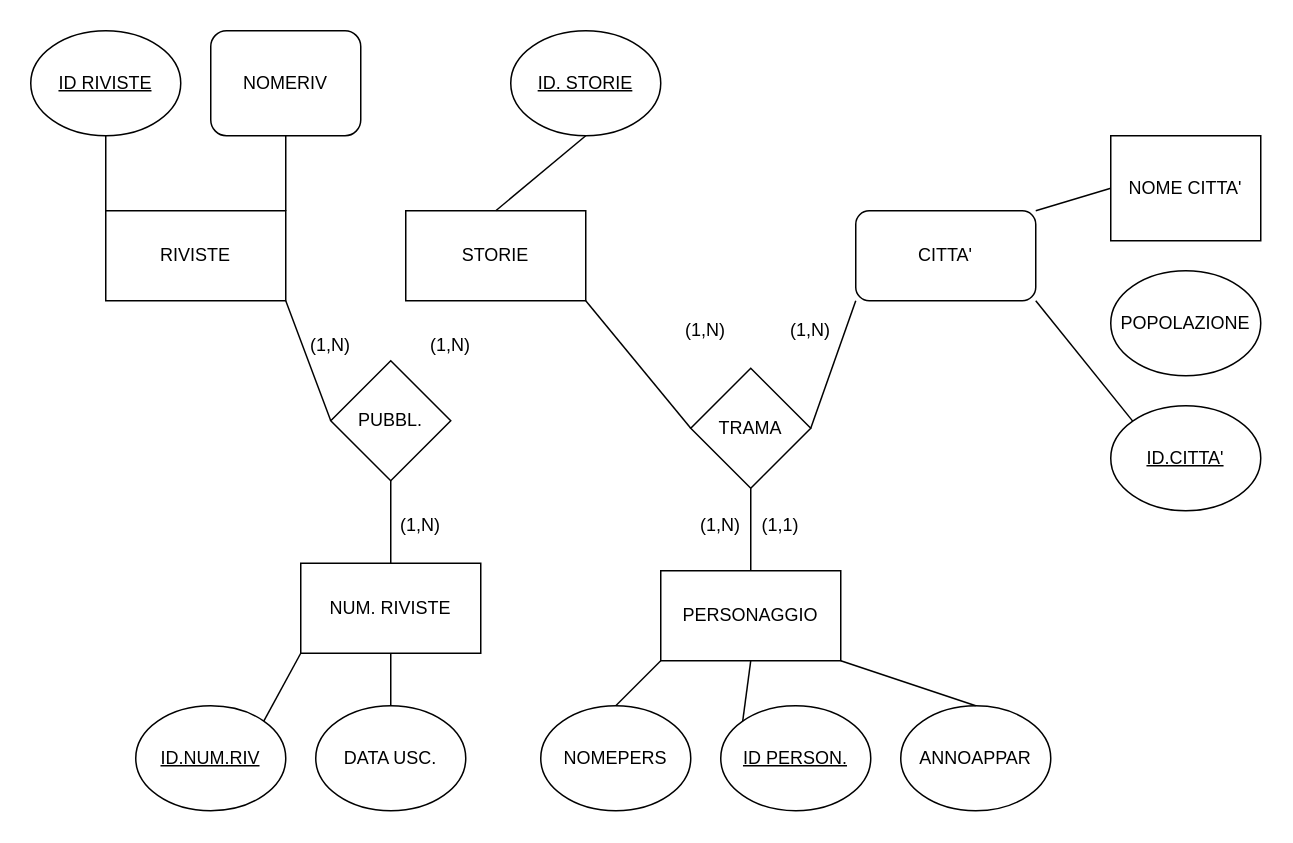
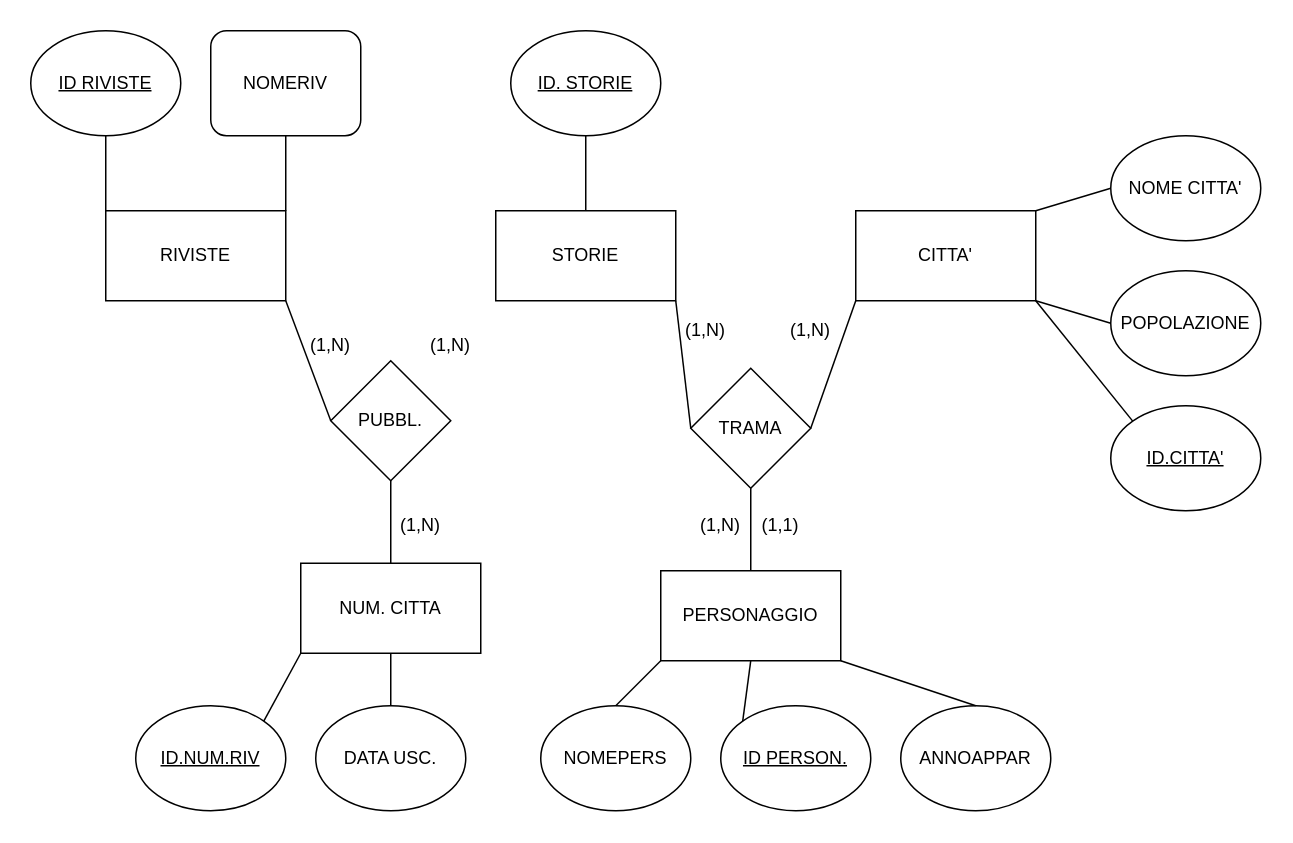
node "NOME CITTA'": shape rectangle -> ellipse
node "STORIE": moved (496, 256) -> (586, 256)
node "CITTA'": shape rounded rectangle -> rectangle
edge "CITTA'" -- "POPOLAZIONE": added
node "NUM. RIVISTE": label "NUM. RIVISTE" -> "NUM. CITTA"
